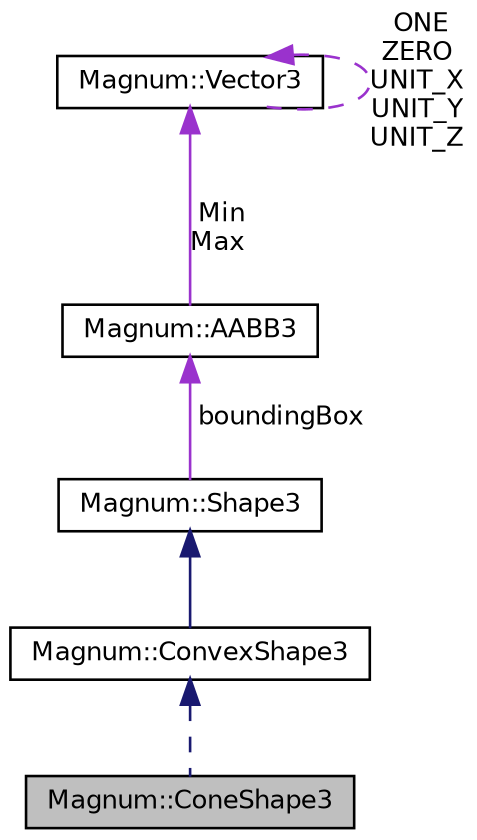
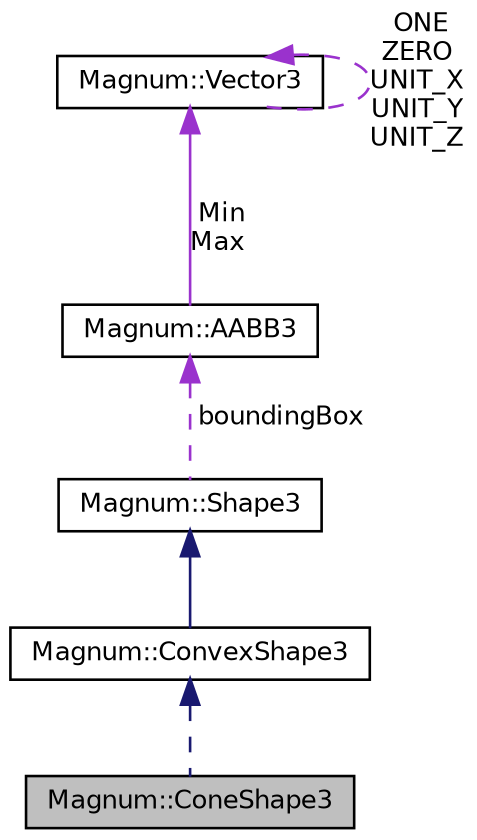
edge "Magnum::Shape3" -> "Magnum::AABB3": style solid -> dashed
